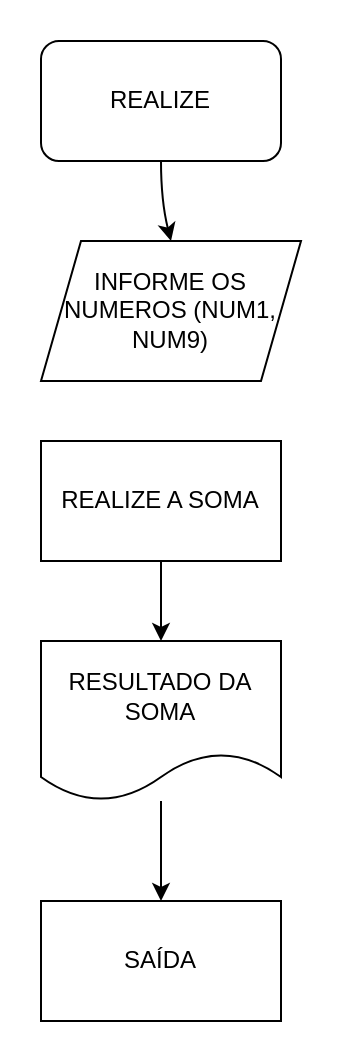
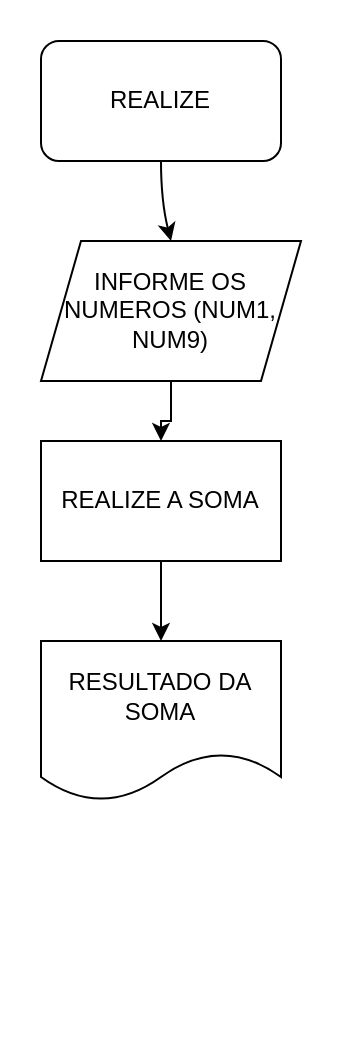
edge "INFORME OS NUMEROS (NUM1, NUM9)" -> "REALIZE A SOMA": added
edge "RESULTADO DA SOMA" -> "SAÍDA": removed
node "SAÍDA": removed
